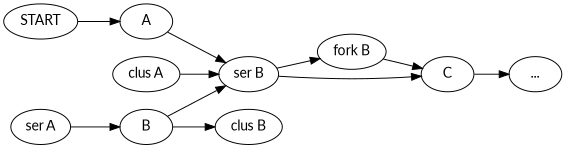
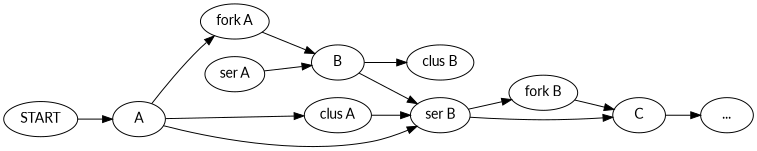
node "fork A": added
edge "A" -> "clus A": added
